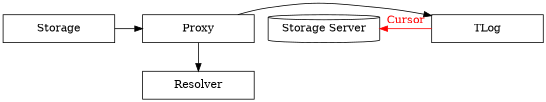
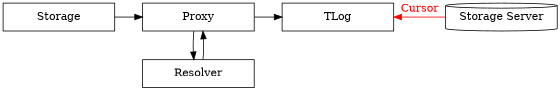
edge "TLog" -> "Storage Server": reversed
edge "Resolver" -> "Proxy": added
